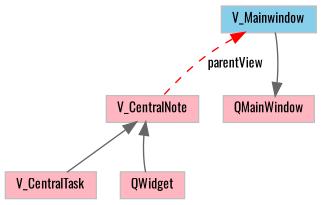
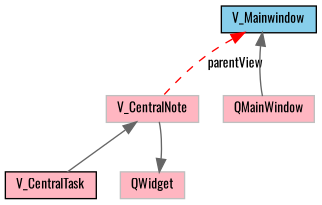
node "V_Mainwindow": color grey75 -> black
edge "V_Mainwindow" -> "QMainWindow": reversed
edge "QWidget" -> "V_CentralNote": reversed
node "V_CentralTask": color grey75 -> black
